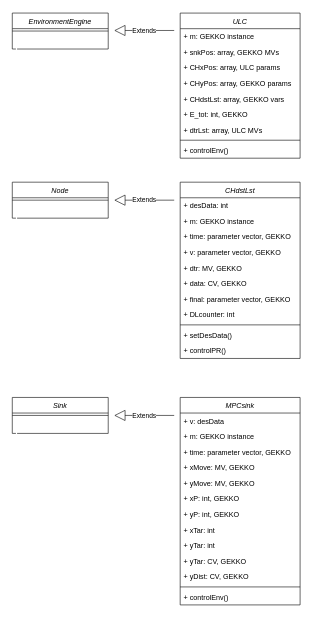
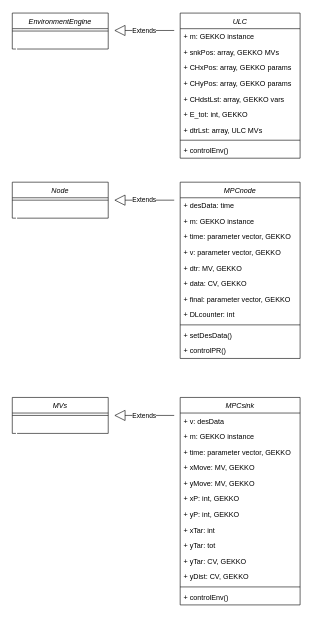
node "+ CHxPos: array, ULC params": label "+ CHxPos: array, ULC params" -> "+ CHxPos: array, GEKKO params"
node "CHdstLst": label "CHdstLst" -> "MPCnode"
node "+ desData: int": label "+ desData: int" -> "+ desData: time"
node "Sink": label "Sink" -> "MVs"
node "+ yTar: int": label "+ yTar: int" -> "+ yTar: tot"
